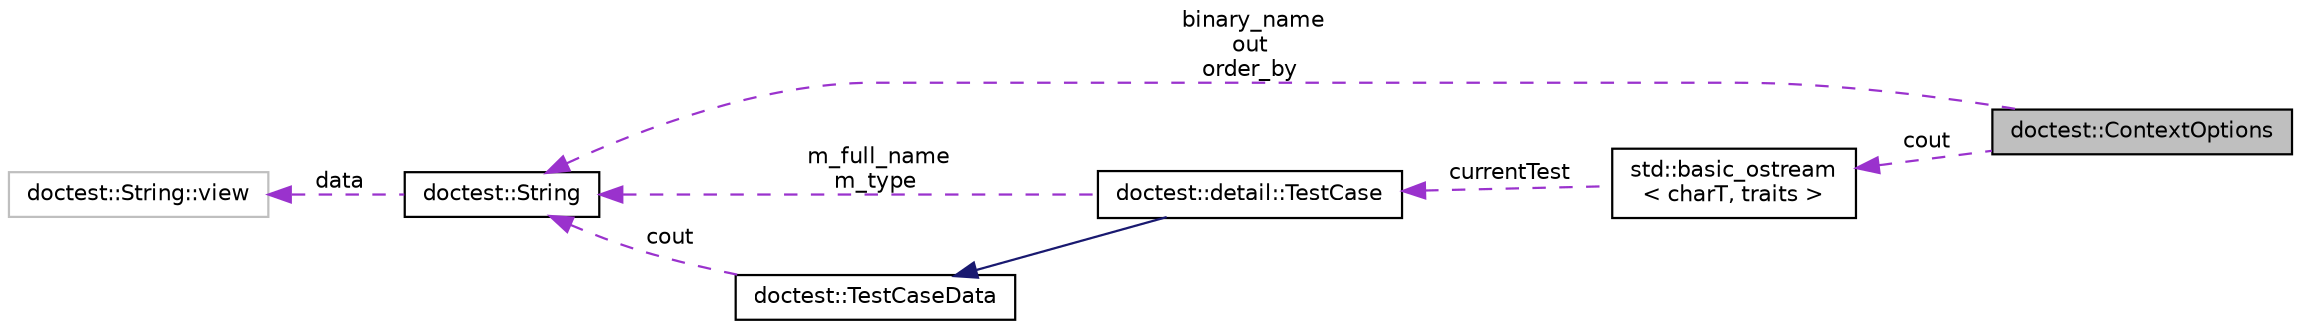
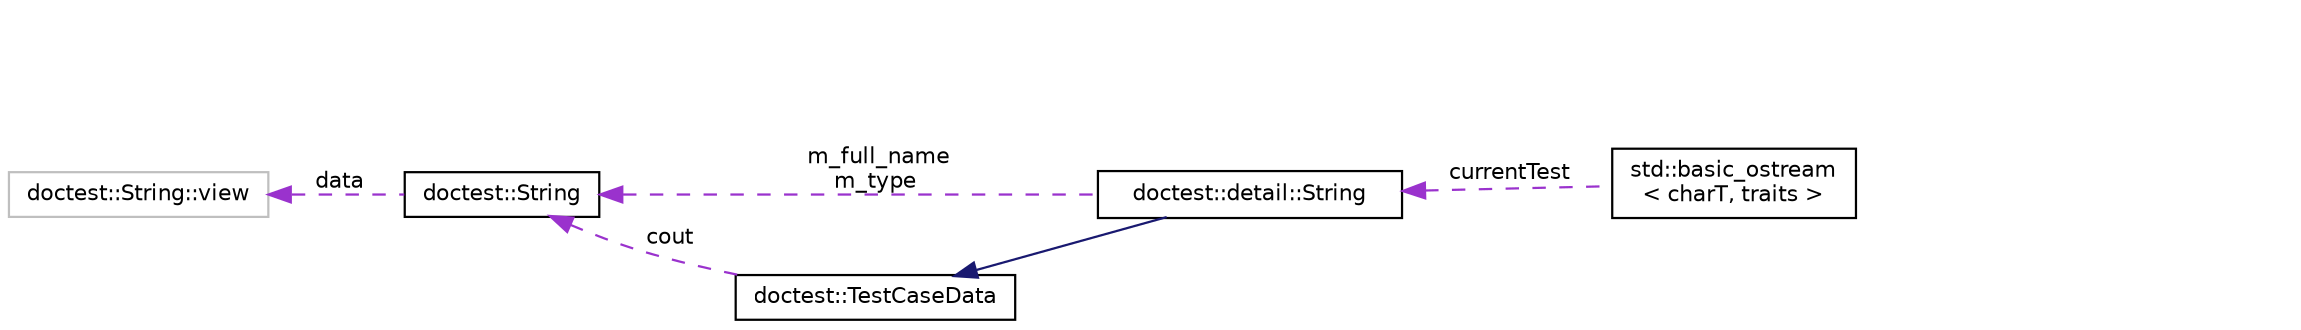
node "doctest::ContextOptions": removed
node "doctest::detail::TestCase": label "doctest::detail::TestCase" -> "doctest::detail::String"
